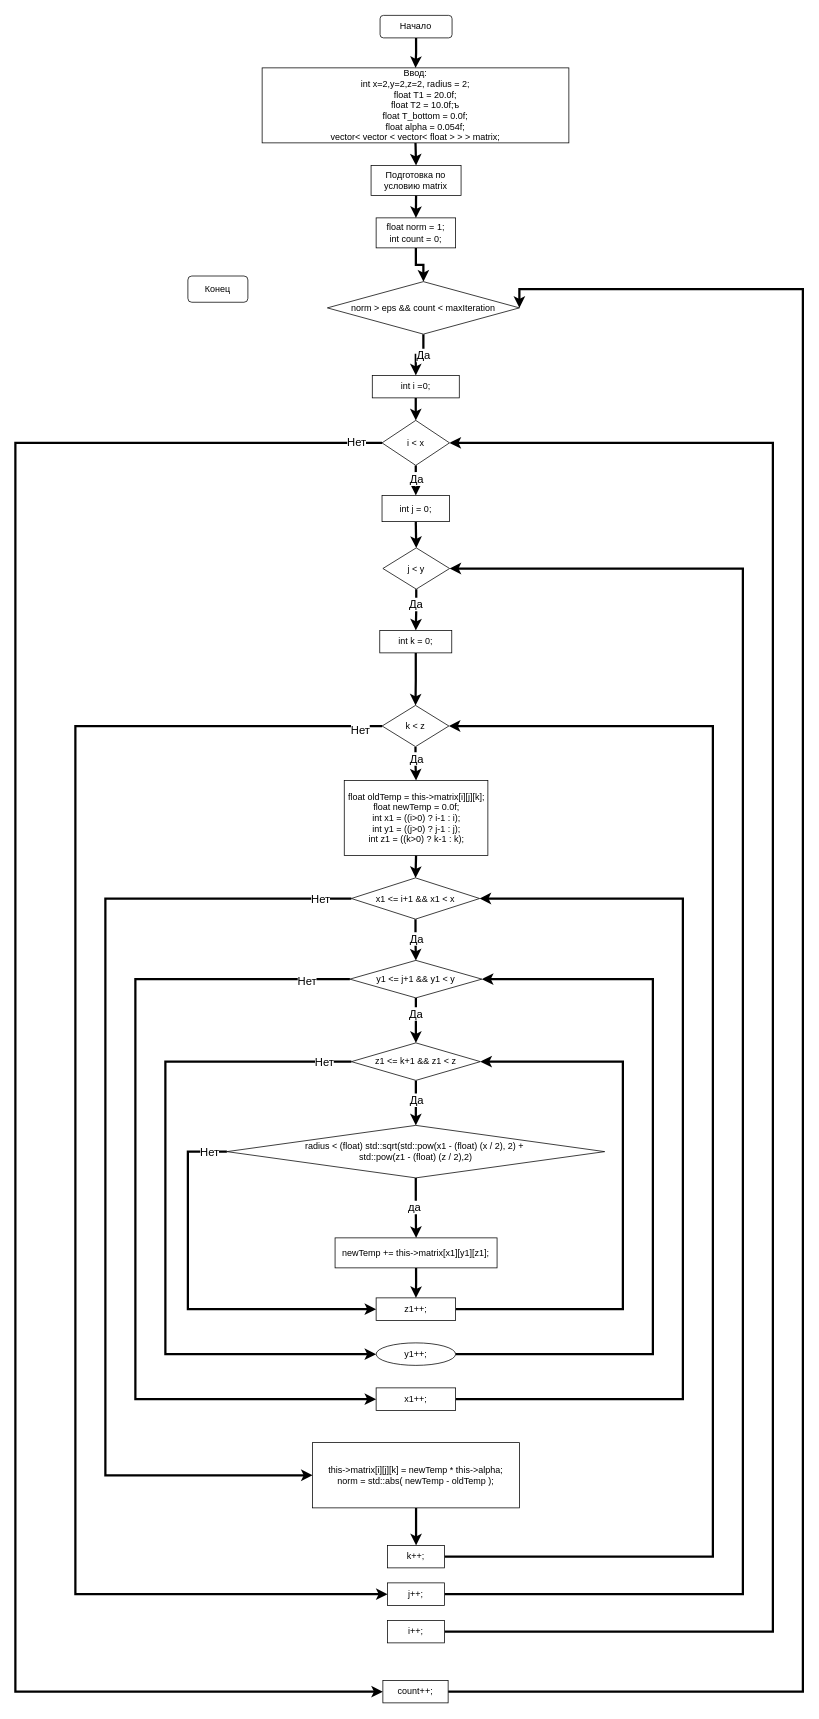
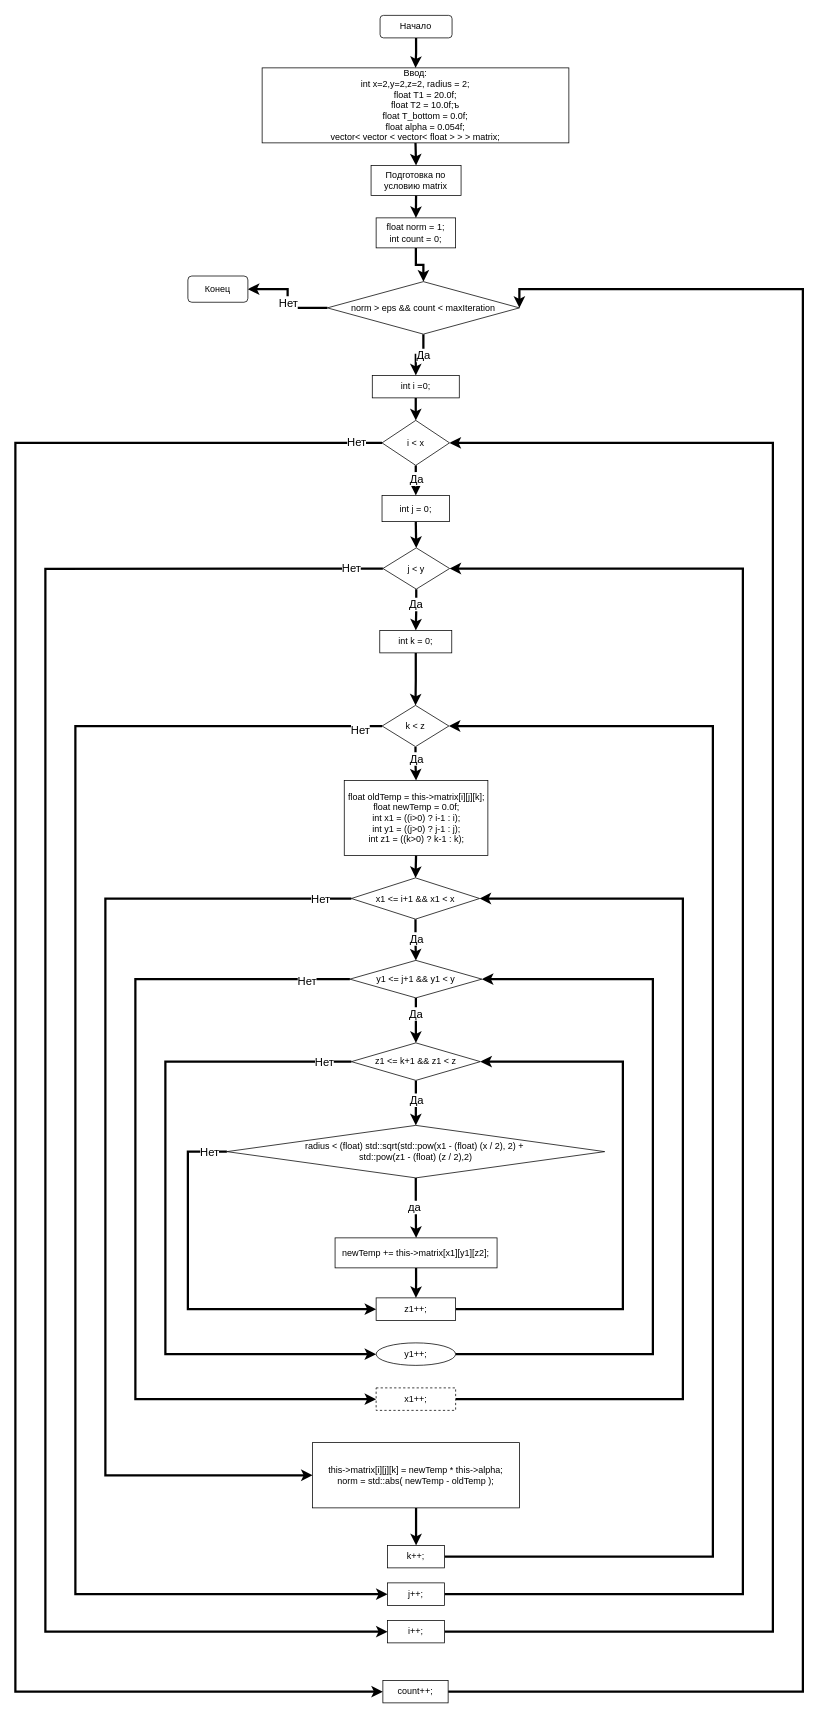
edge "norm > eps && count < maxIteration" -> "Конец": added, label "Нет"
edge "j < y" -> "i++;": added, label "Нет"
node "newTemp += this->matrix[x1][y1][z1];": label "newTemp += this->matrix[x1][y1][z1];" -> "newTemp += this->matrix[x1][y1][z2];"
node "x1++;": style solid -> dashed
